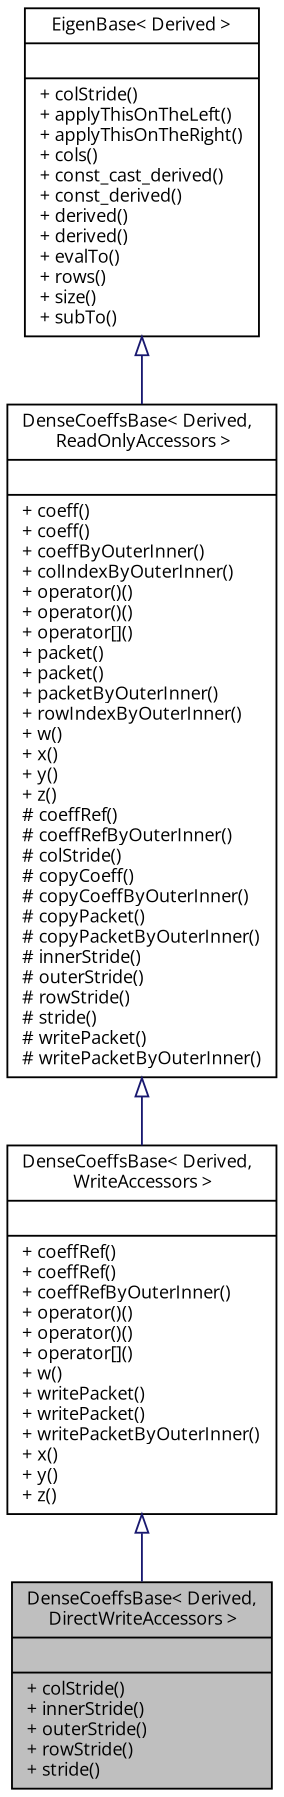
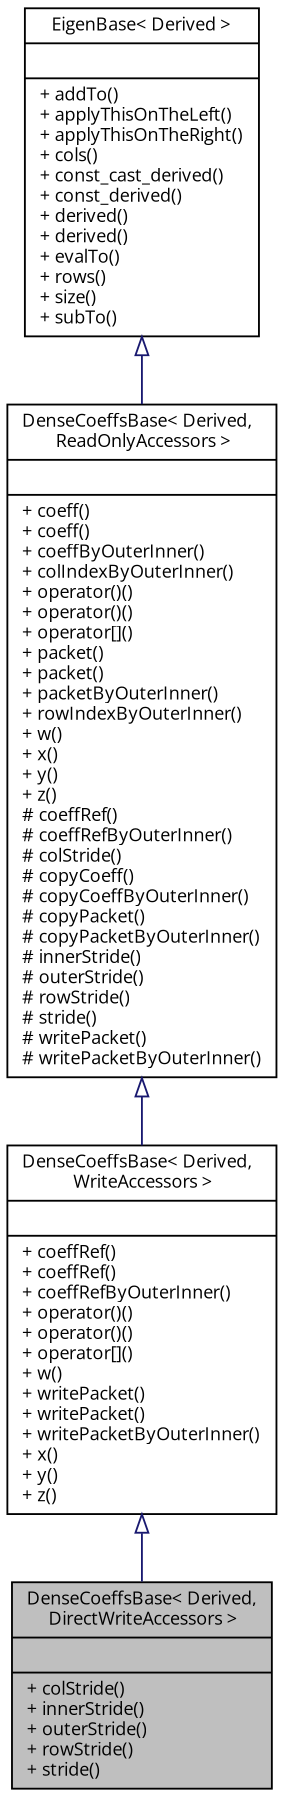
node "EigenBase< Derived >": text "+ colStride()" -> "+ addTo()"
